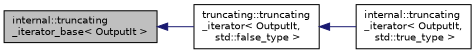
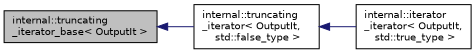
node "truncating::truncating _iterator< OutputIt, std::false_type >": label "truncating::truncating _iterator< OutputIt, std::false_type >" -> "internal::truncating _iterator< OutputIt, std::false_type >"
node "internal::truncating _iterator< OutputIt, std::true_type >": label "internal::truncating _iterator< OutputIt, std::true_type >" -> "internal::iterator _iterator< OutputIt, std::true_type >"
